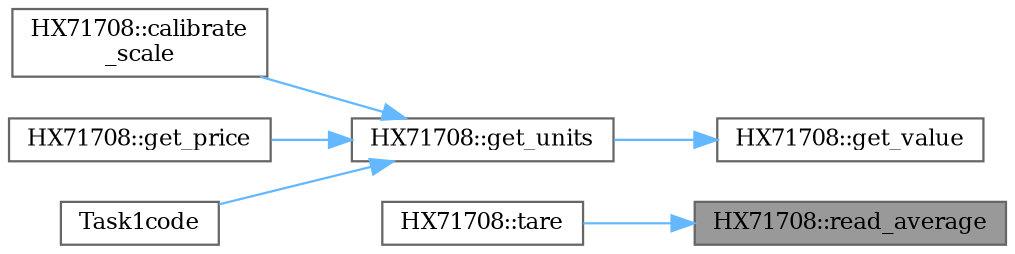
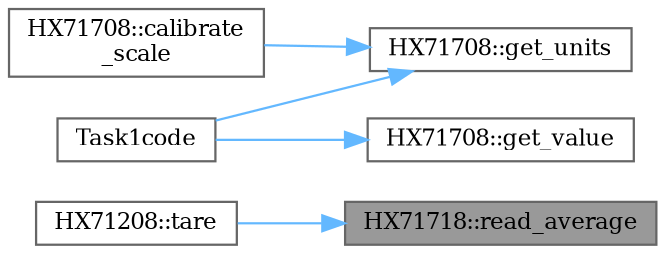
node "HX71708::get_price": removed
edge "HX71708::get_units" -> "HX71708::get_value": now "Task1code" -> "HX71708::get_value"
node "HX71708::tare": label "HX71708::tare" -> "HX71208::tare"
node "HX71708::read_average": label "HX71708::read_average" -> "HX71718::read_average"
